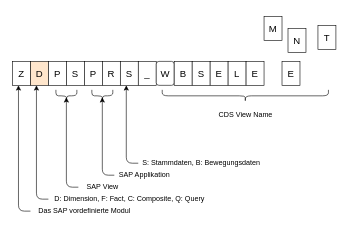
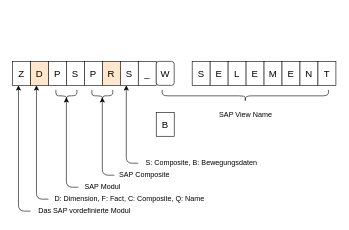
node "M": moved (273, 29) -> (273, 74)
node "T": moved (327, 38) -> (327, 74)
node "N": moved (297, 41) -> (309, 74)
node "R": fillcolor #ffffff -> #ffe6cc
node "B": moved (183, 74) -> (165, 125)
node "CDS View Name": label "CDS View Name" -> "SAP View Name"
node "S: Stammdaten, B: Bewegungsdaten": label "S: Stammdaten, B: Bewegungsdaten" -> "S: Composite, B: Bewegungsdaten"
node "SAP Applikation": label "SAP Applikation" -> "SAP Composite"
node "SAP View": label "SAP View" -> "SAP Modul"
node "D: Dimension, F: Fact, C: Composite, Q: Query": label "D: Dimension, F: Fact, C: Composite, Q: Query" -> "D: Dimension, F: Fact, C: Composite, Q: Name"
